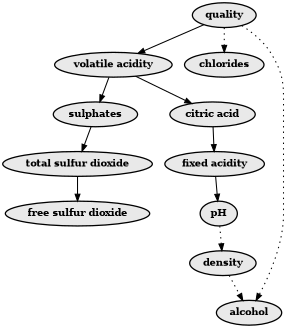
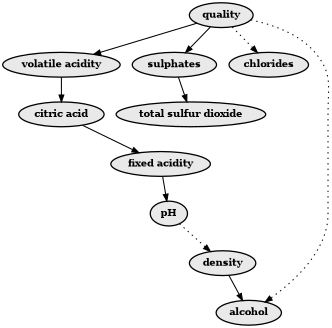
edge "volatile acidity" -> "sulphates": now "quality" -> "sulphates"
node "free sulfur dioxide": removed
edge "density" -> "alcohol": style dotted -> solid
